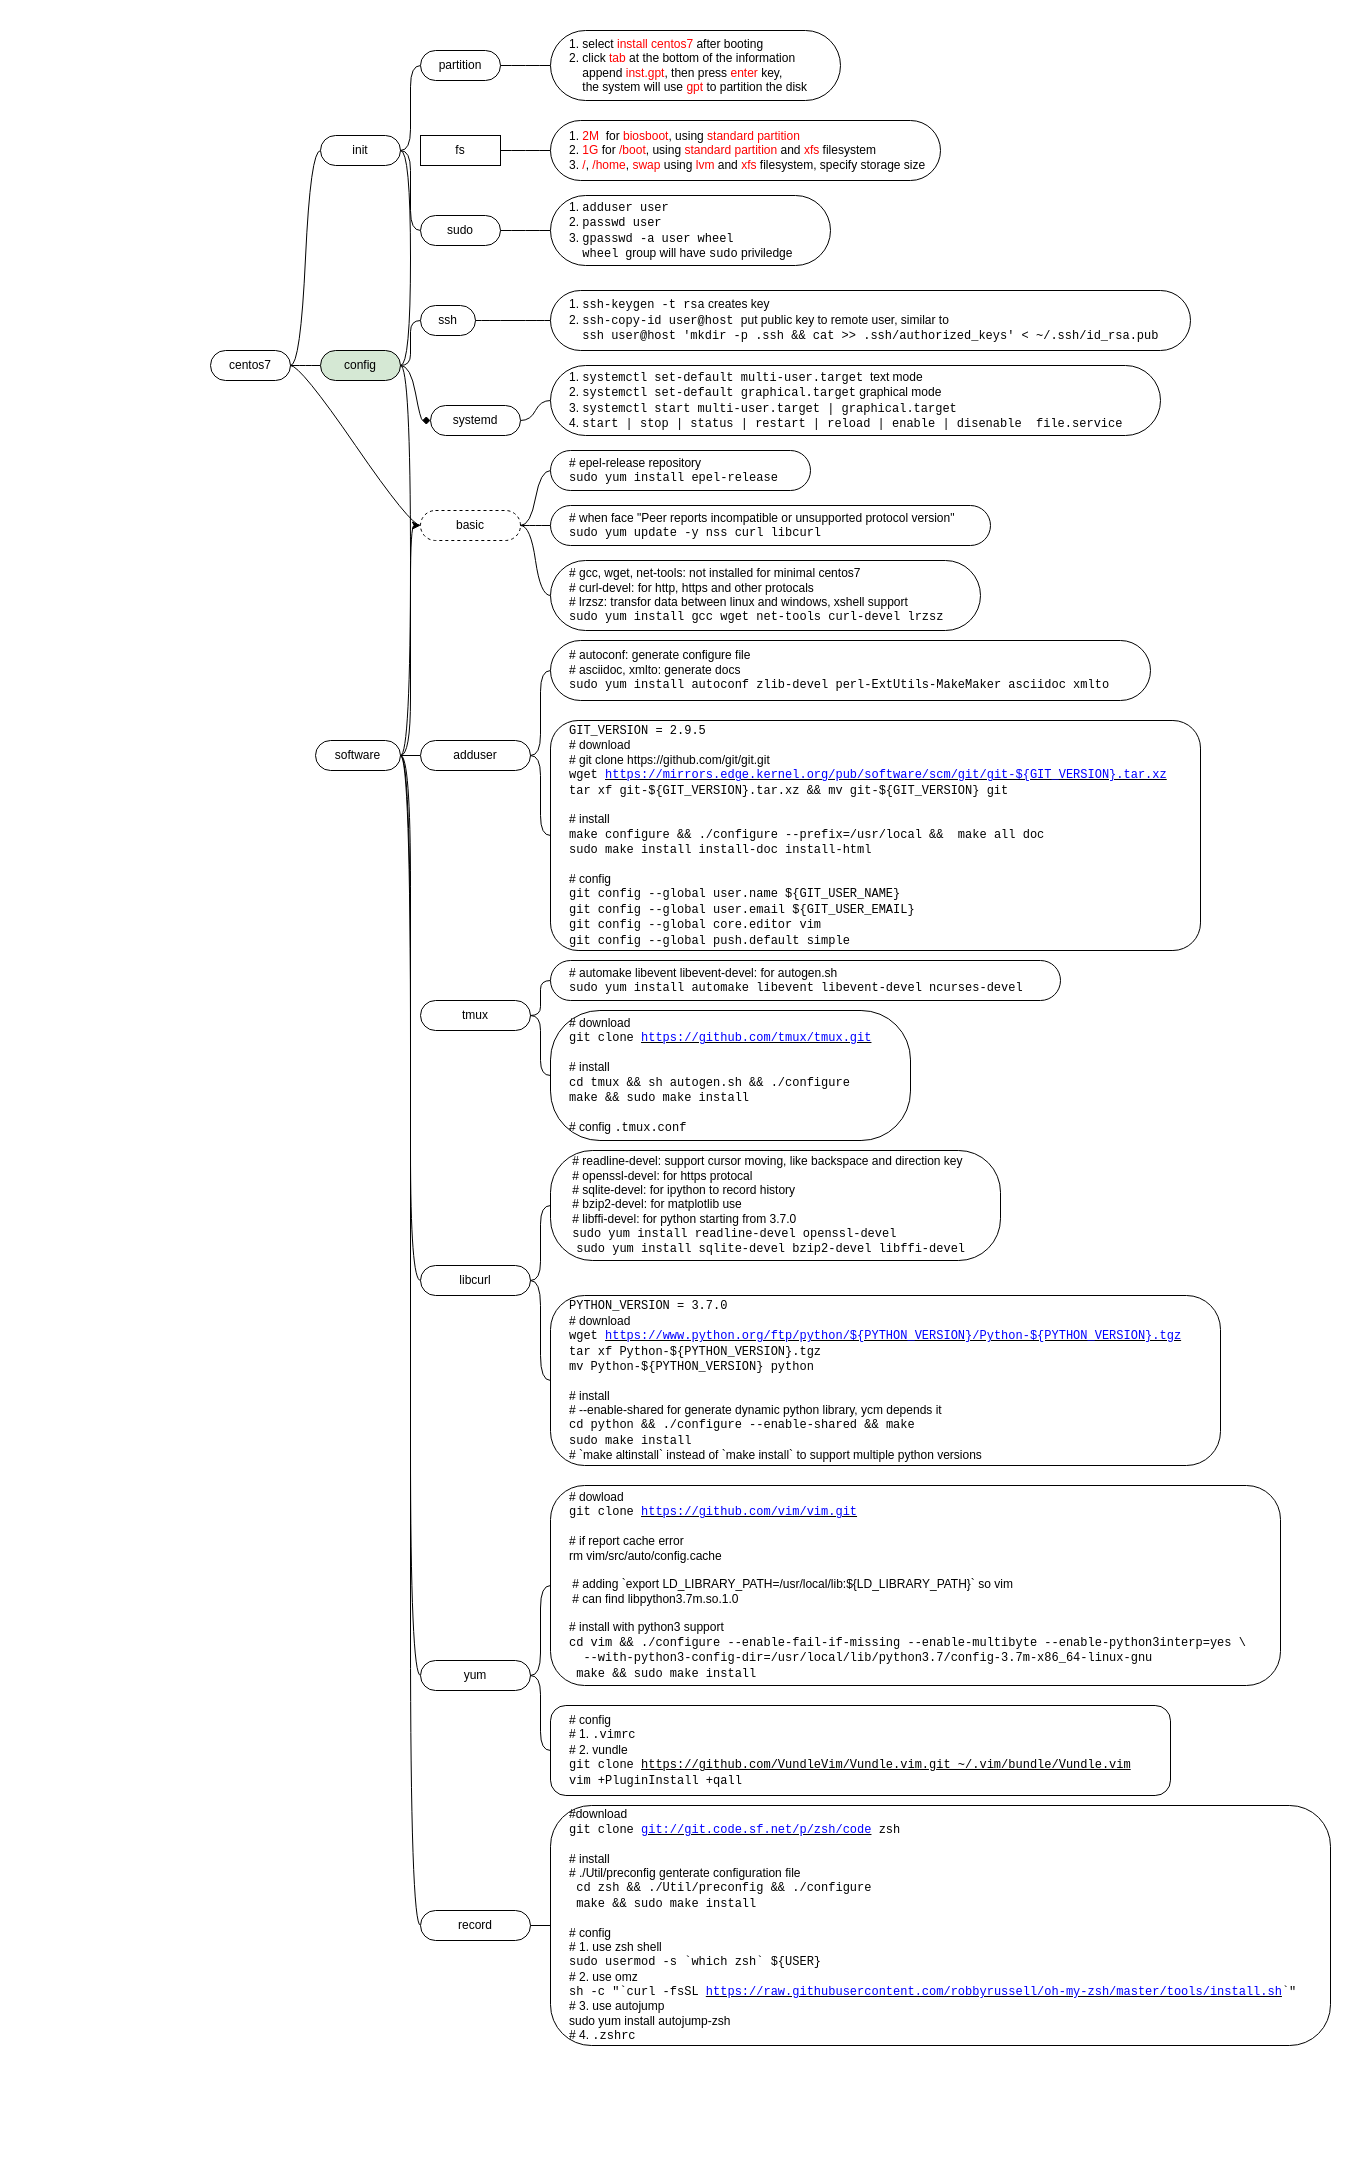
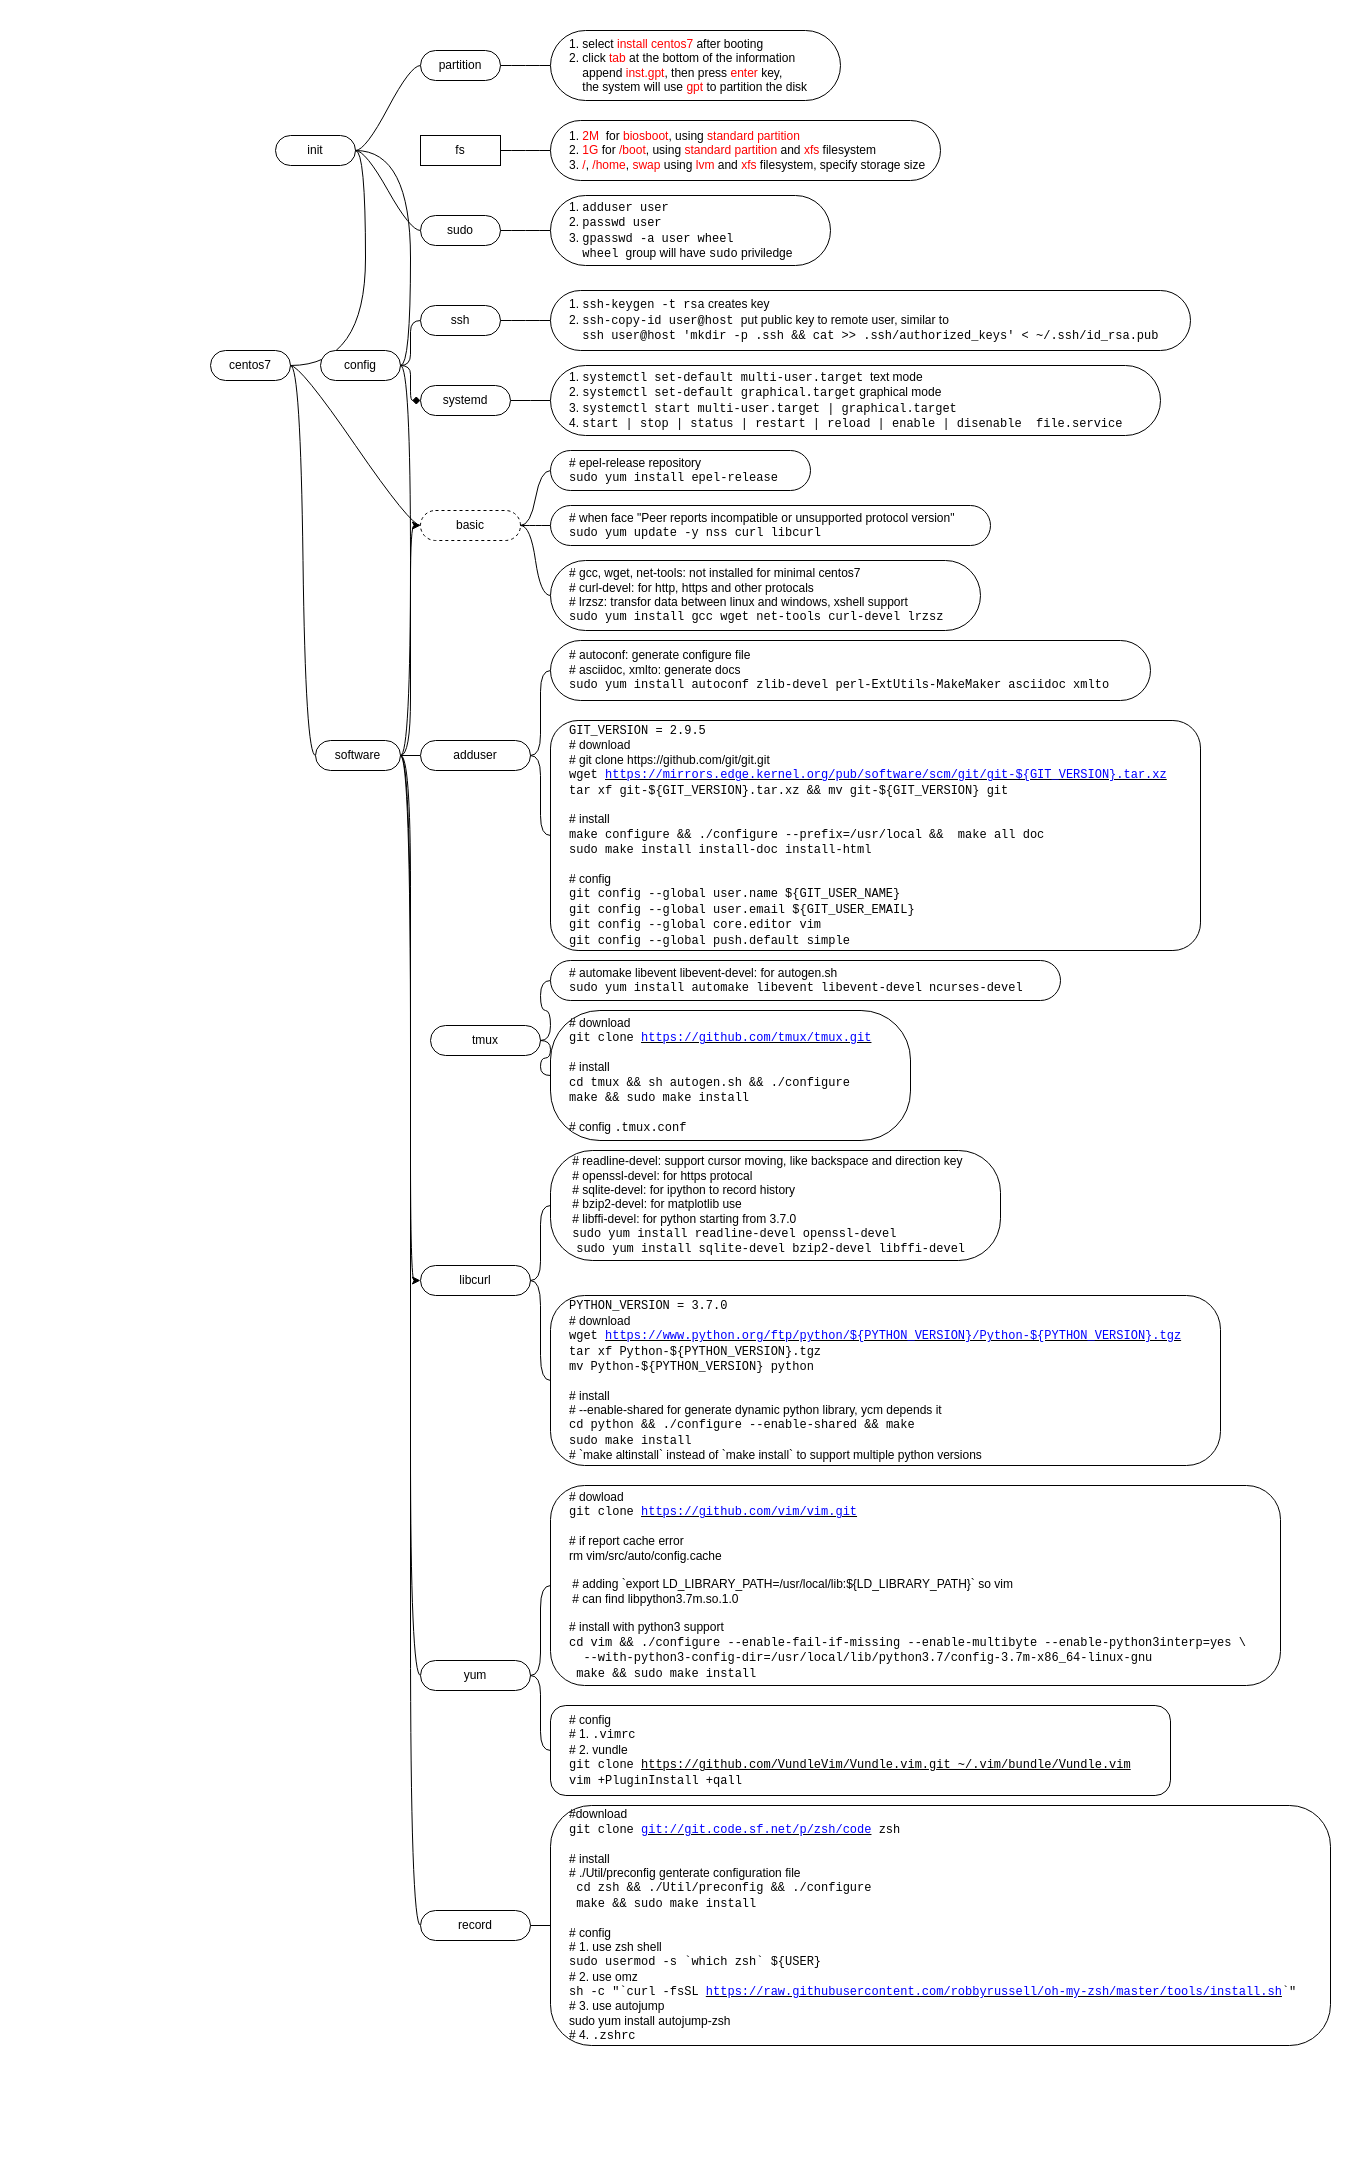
node "init": moved (361, 151) -> (316, 151)
node "ssh": size 55x30 -> 80x30
edge "centos7" -- "config": now "centos7" -- "software"
node "config": fillcolor #d5e8d4 -> #ffffff
node "systemd": moved (476, 421) -> (466, 401)
node "tmux": moved (476, 1016) -> (486, 1041)
edge "software" -- "libcurl": arrowhead none -> classic
